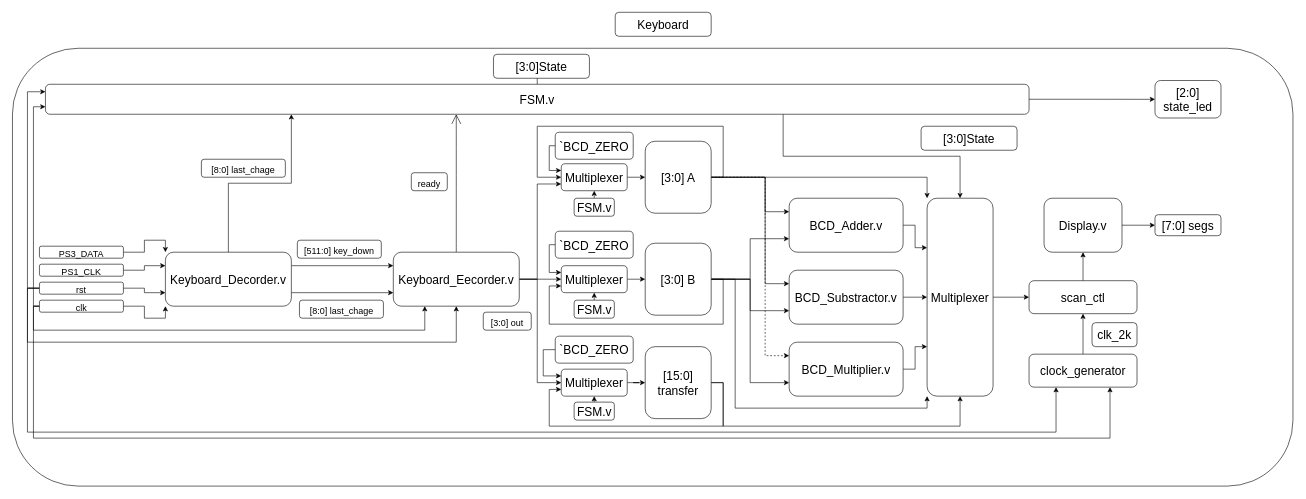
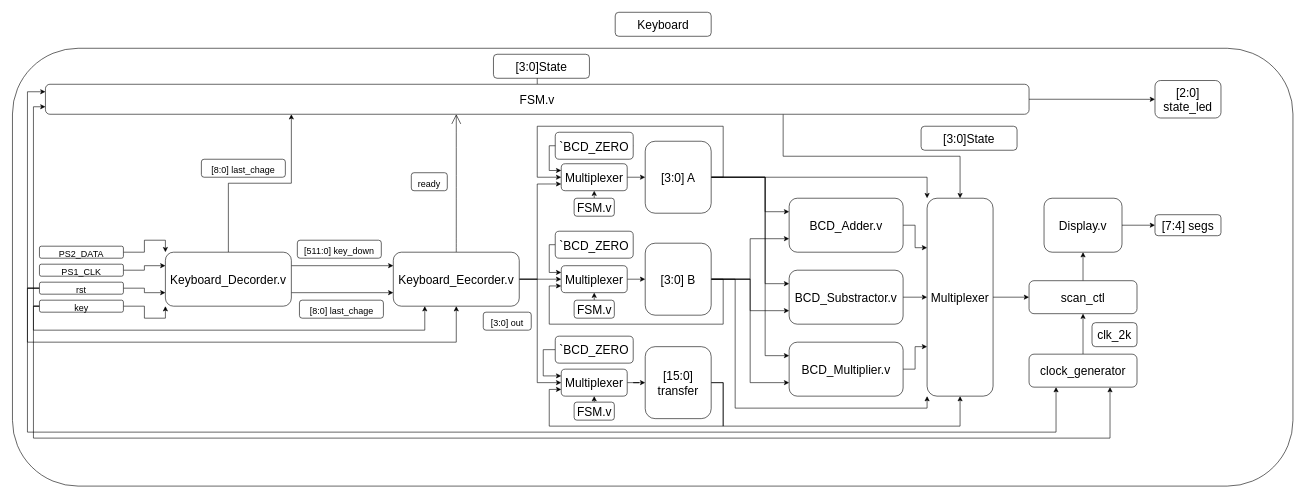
node "[7:0] segs": label "[7:0] segs" -> "[7:4] segs"
node "PS3_DATA": label "PS3_DATA" -> "PS2_DATA"
node "clk": label "clk" -> "key"
edge "[3:0] A" -> "BCD_Multiplier.v": style dashed -> solid
